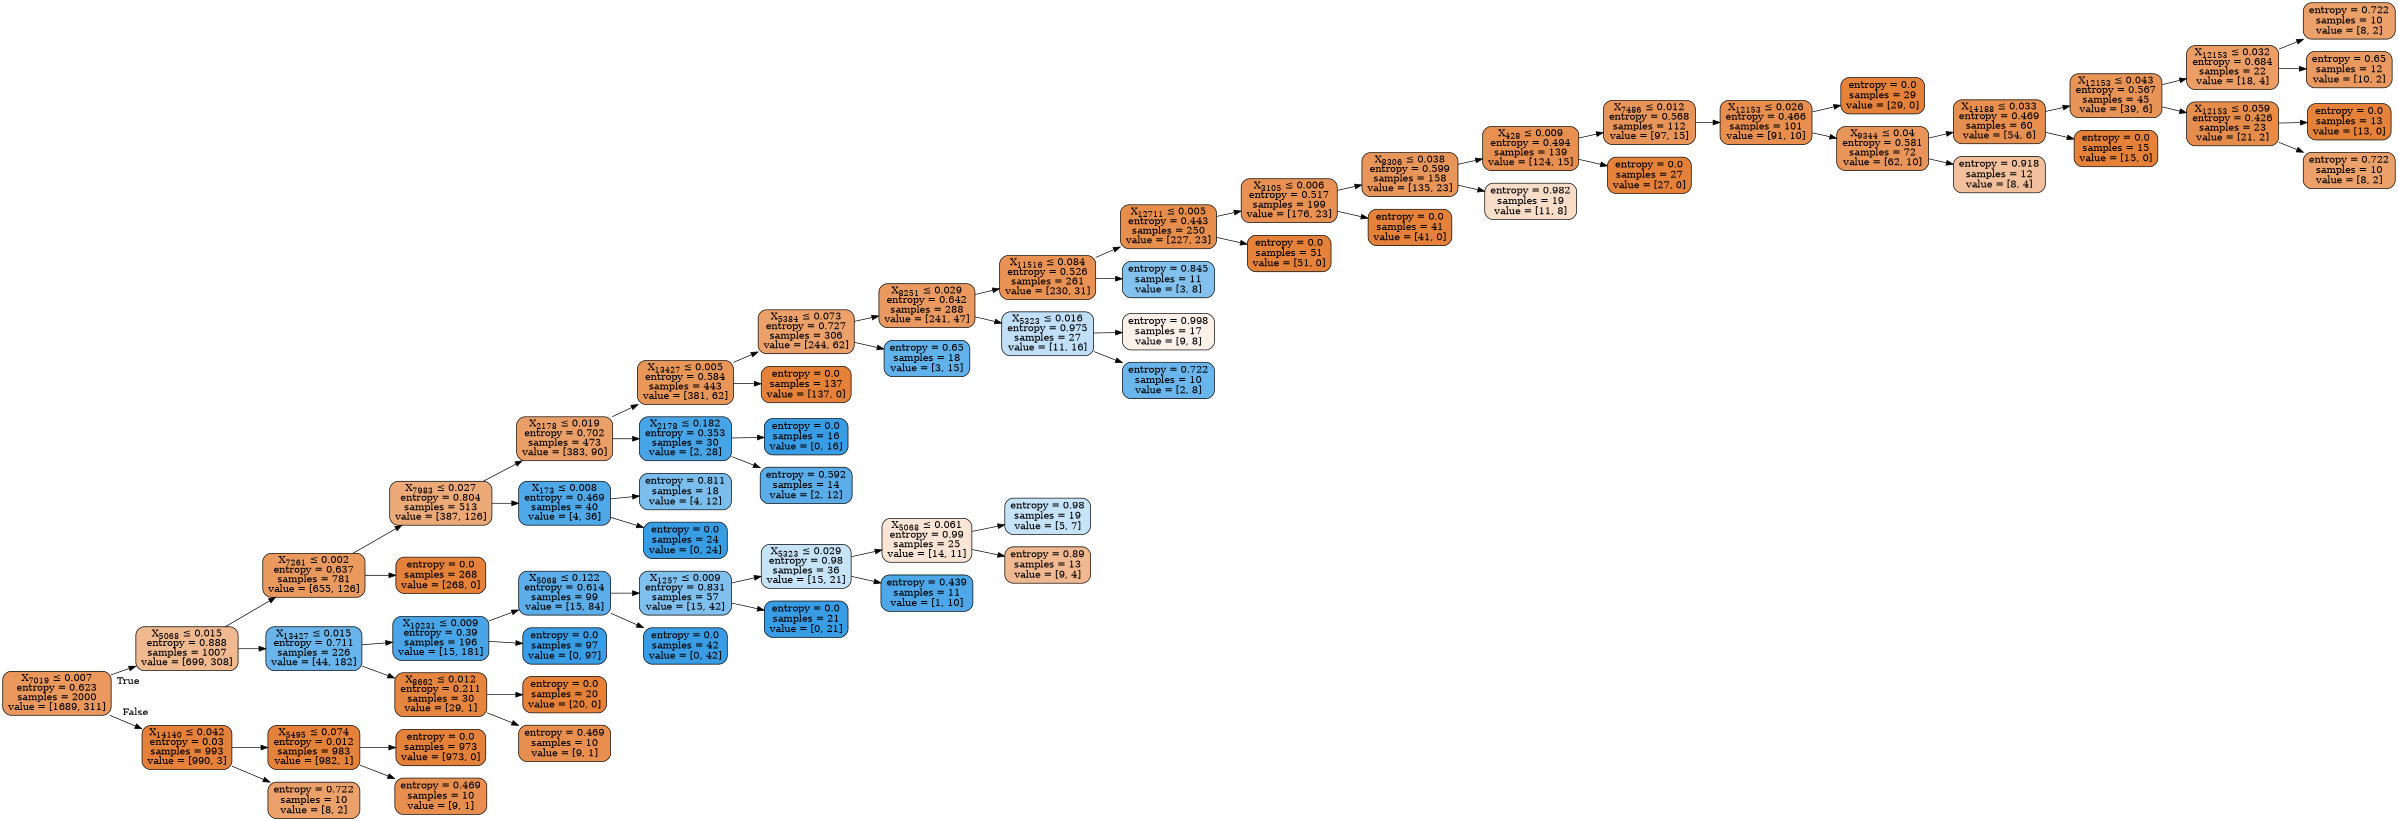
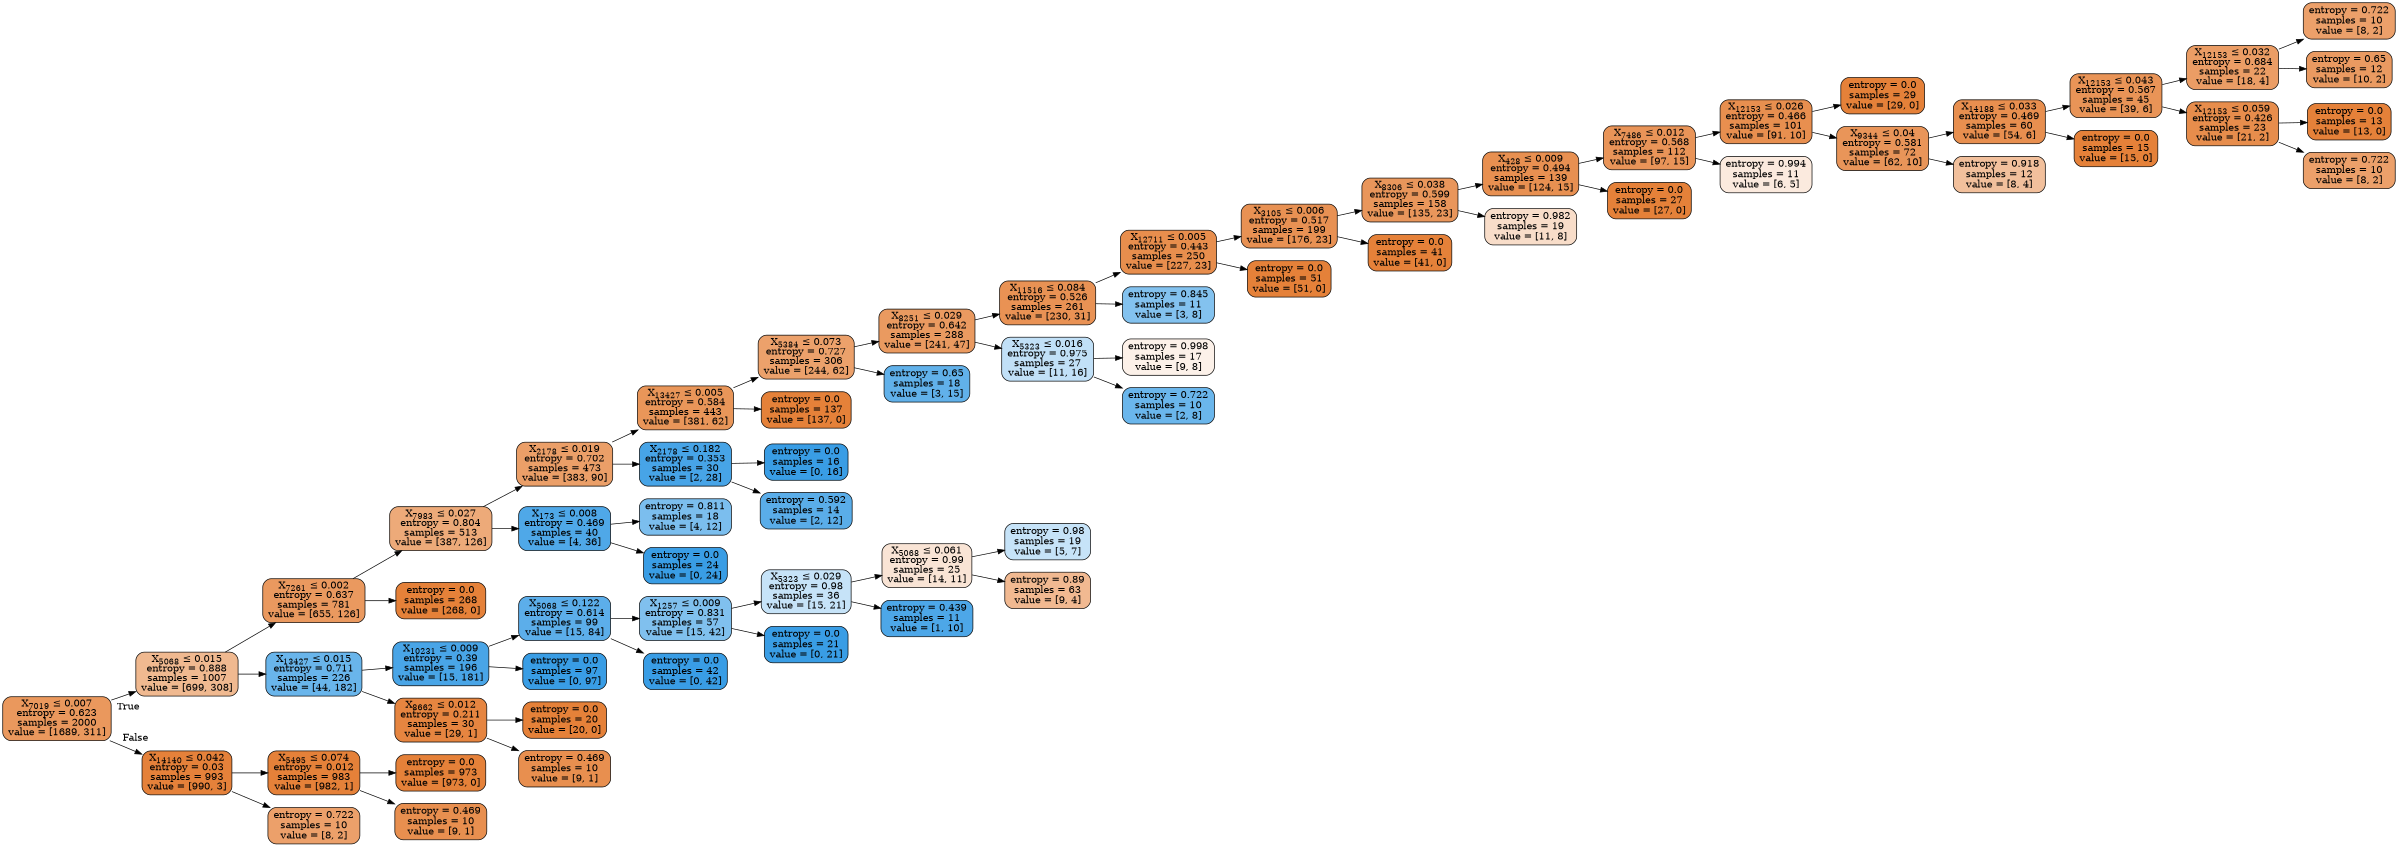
node "entropy = 0.994": added
node "entropy = 0.89": text "samples = 13" -> "samples = 63"
